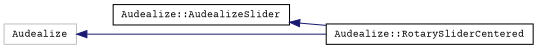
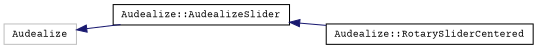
edge "Audealize::RotarySliderCentered" -> "Audealize": now "Audealize::AudealizeSlider" -> "Audealize"
